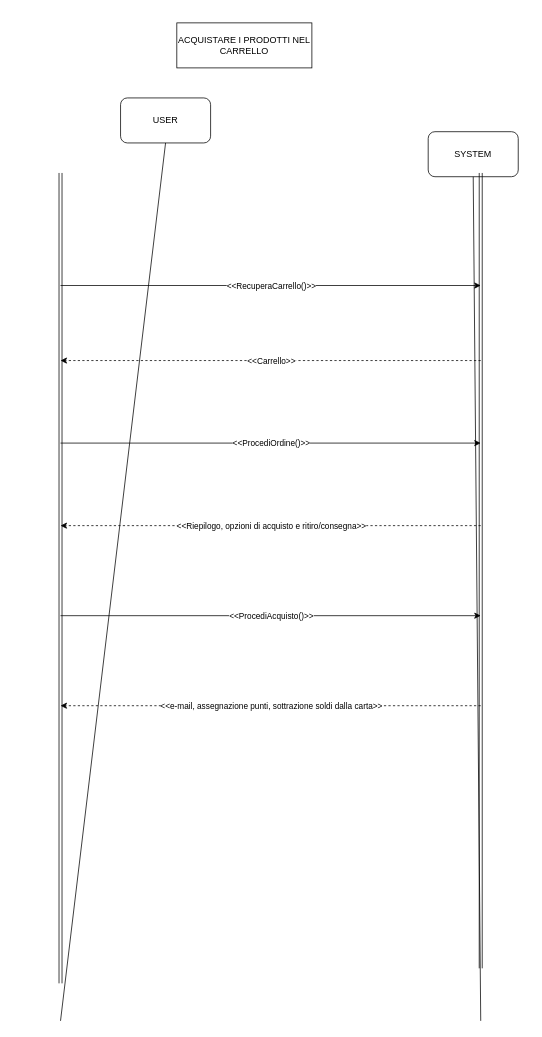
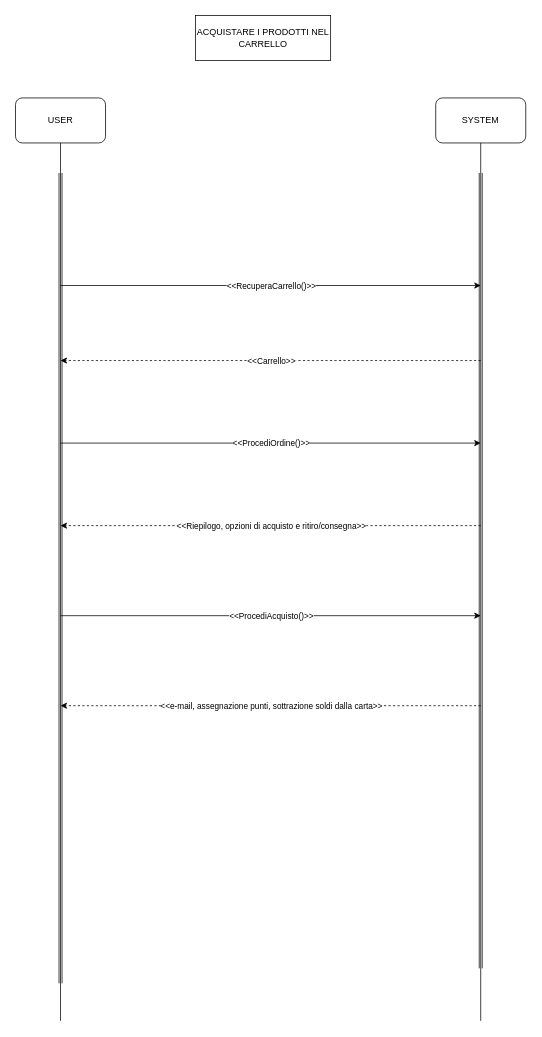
node "ACQUISTARE I PRODOTTI NEL CARRELLO": moved (244, 45) -> (263, 38)
node "USER": moved (165, 120) -> (60, 120)
node "SYSTEM": moved (473, 154) -> (480, 120)
